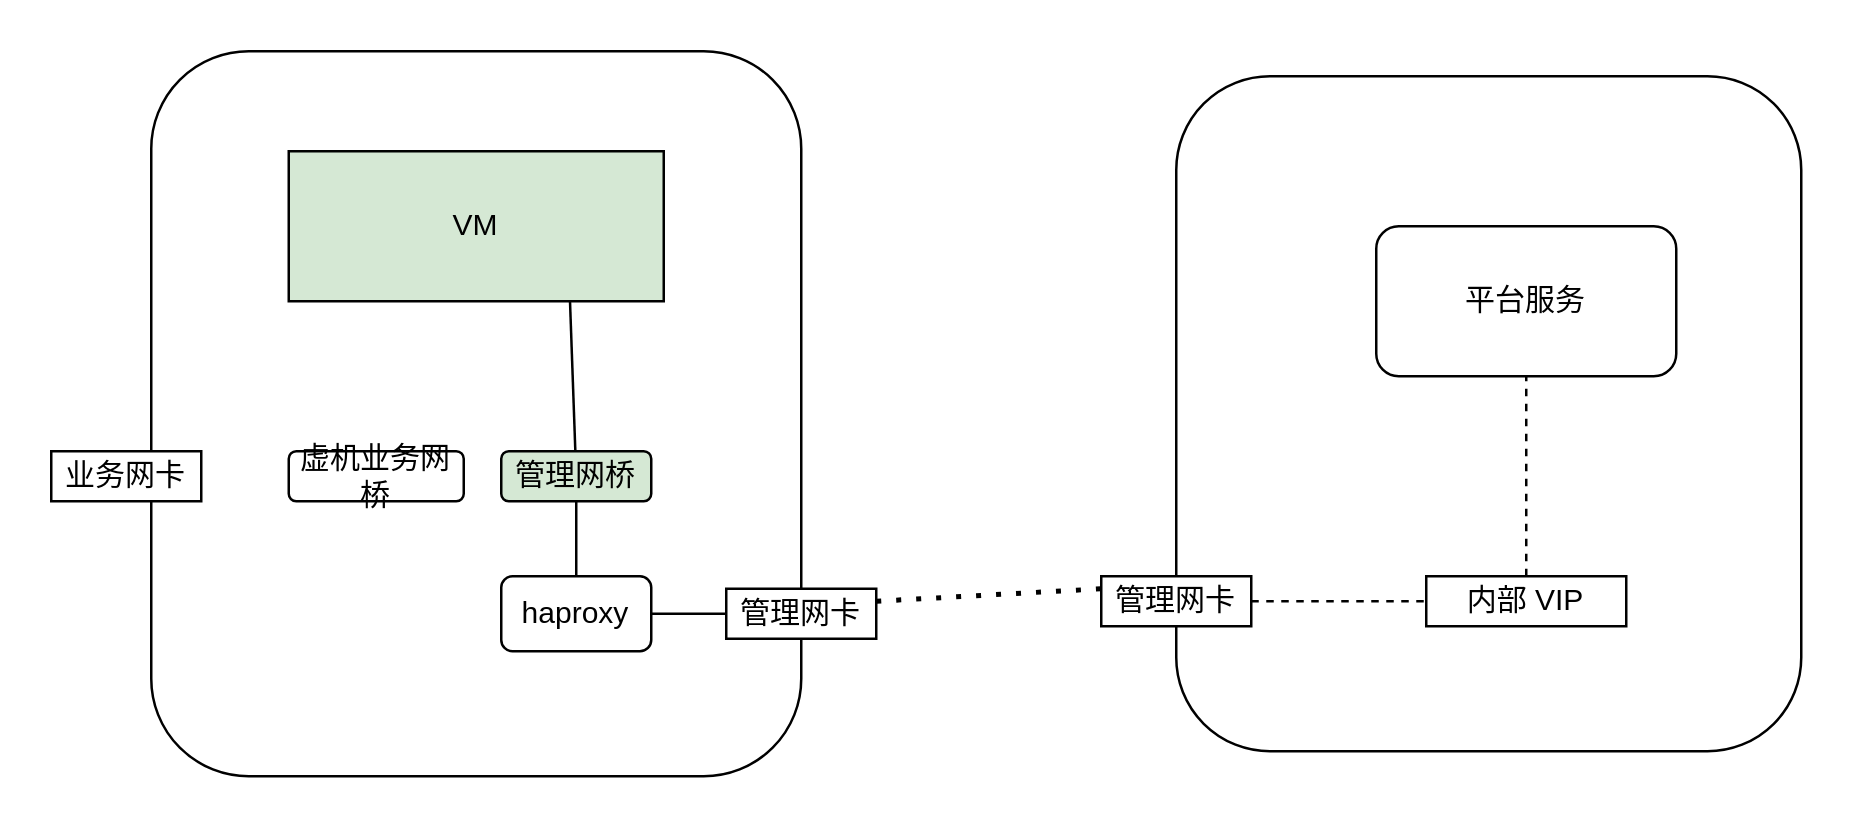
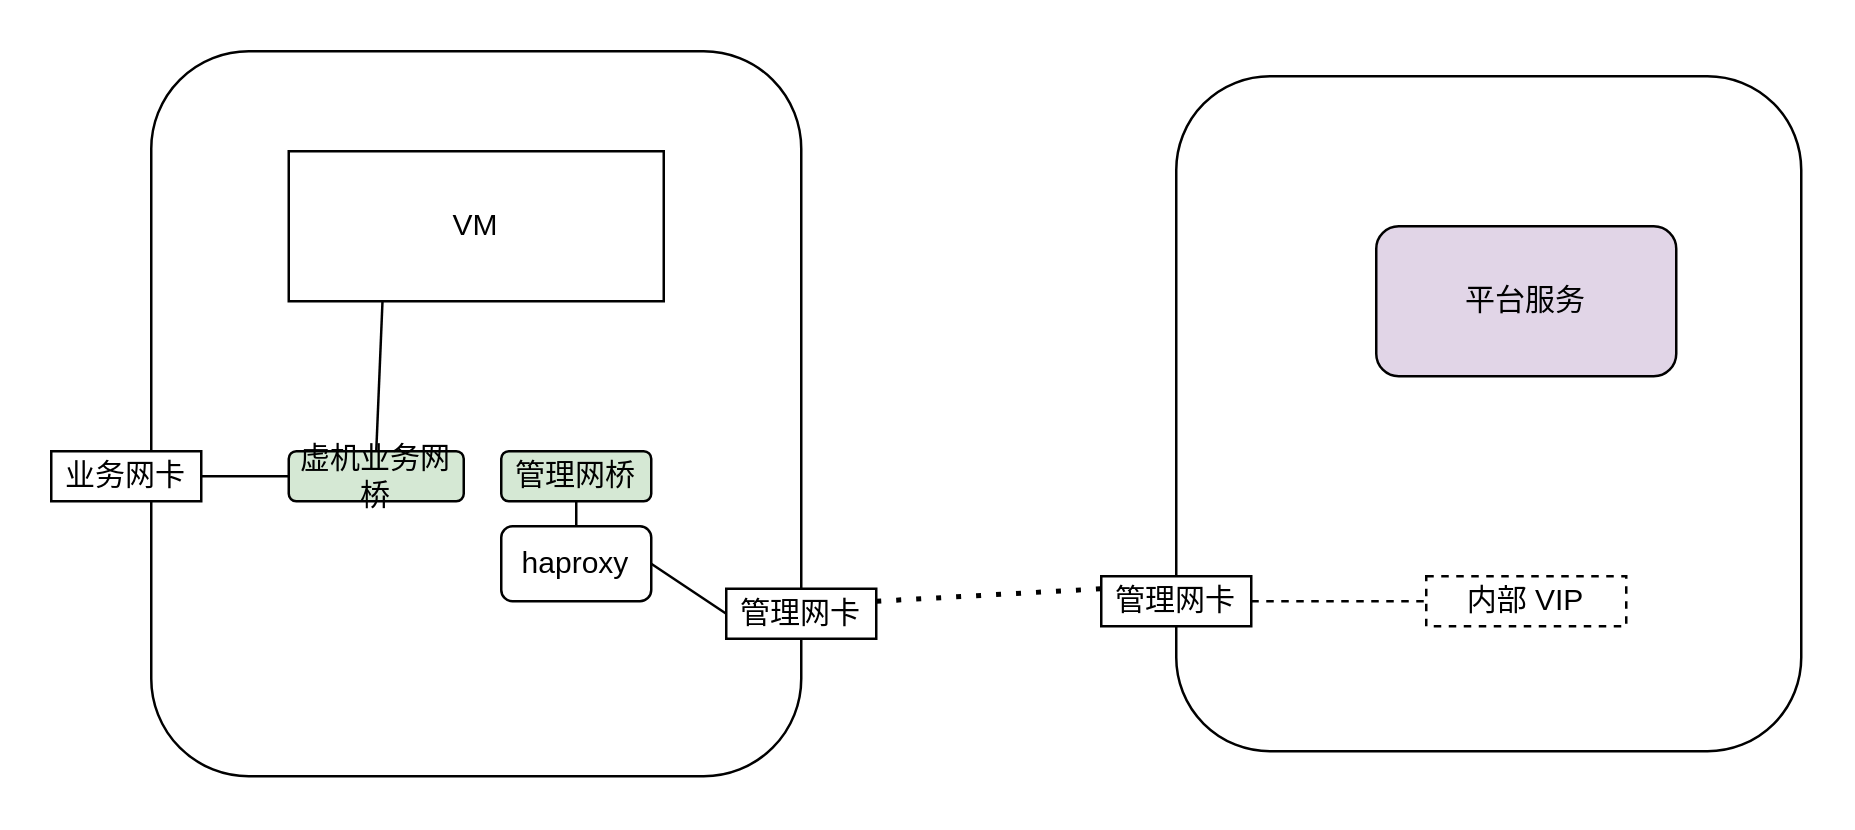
node "VM": fillcolor #d5e8d4 -> #ffffff
node "平台服务": fillcolor #ffffff -> #e1d5e7
edge "VM" -- "虚机业务网桥": added
edge "VM" -- "管理网桥": removed
edge "业务网卡" -- "虚机业务网桥": added
node "虚机业务网桥": fillcolor #ffffff -> #d5e8d4
edge "平台服务" -- "内部 VIP": removed
node "内部 VIP": style solid -> dashed
node "haproxy": moved (576, 614) -> (576, 564)
